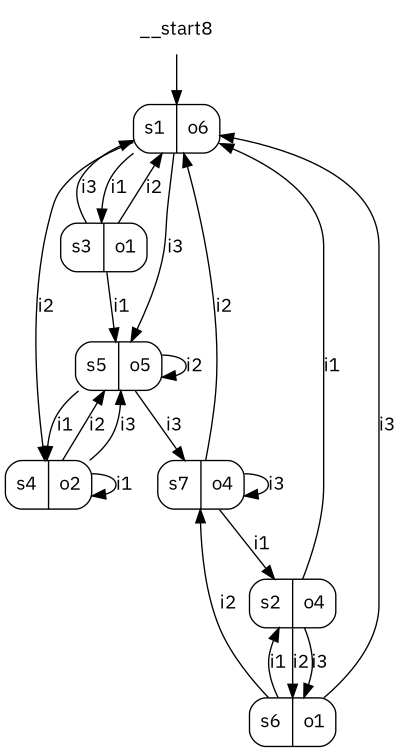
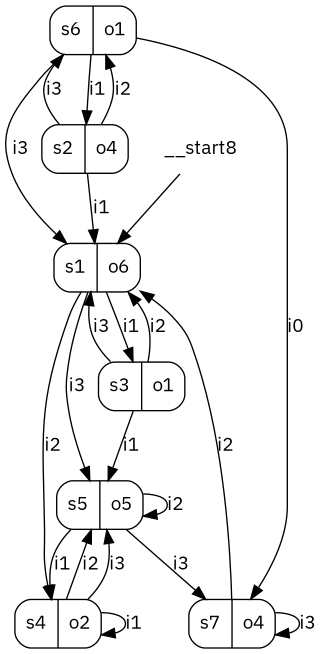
edge "s7" -> "s2": removed, label "i1"
edge "s6" -> "s7": label "i2" -> "i0"
